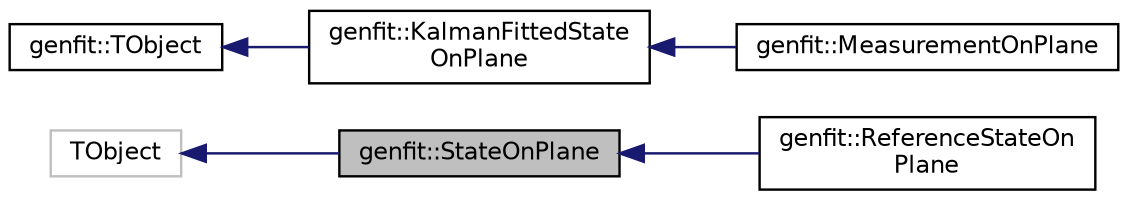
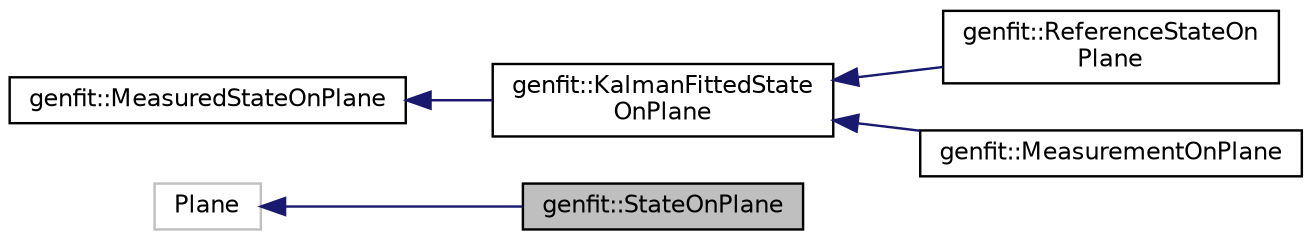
node "genfit::TObject": label "genfit::TObject" -> "genfit::MeasuredStateOnPlane"
node "TObject": label "TObject" -> "Plane"
edge "genfit::ReferenceStateOn Plane" -> "genfit::StateOnPlane": now "genfit::ReferenceStateOn Plane" -> "genfit::KalmanFittedState OnPlane"
